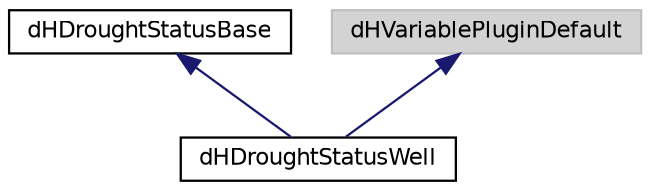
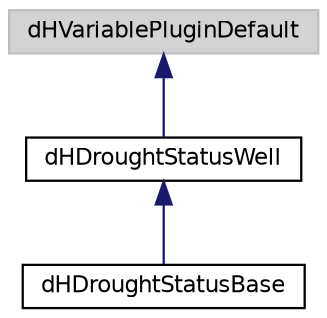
edge "dHDroughtStatusWell" -> "dHDroughtStatusBase": reversed
